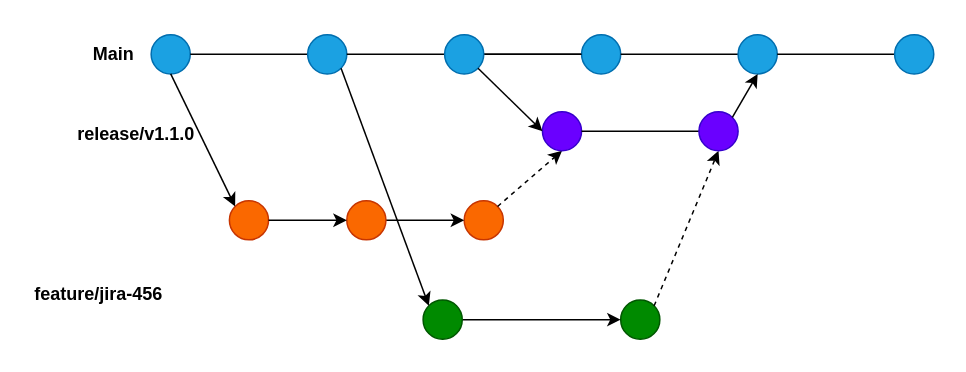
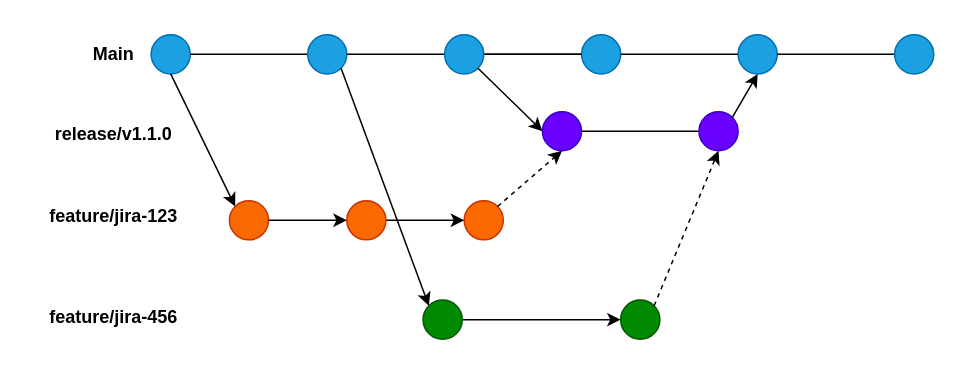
node "release/v1.1.0": moved (136, 134) -> (114, 134)
node "feature/jira-123": added
node "feature/jira-456": moved (99, 294) -> (114, 317)
